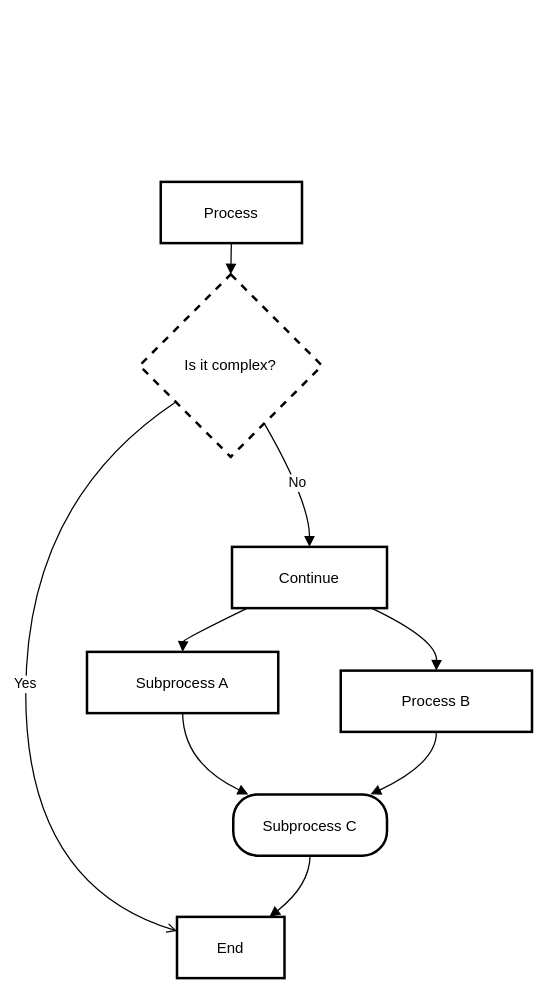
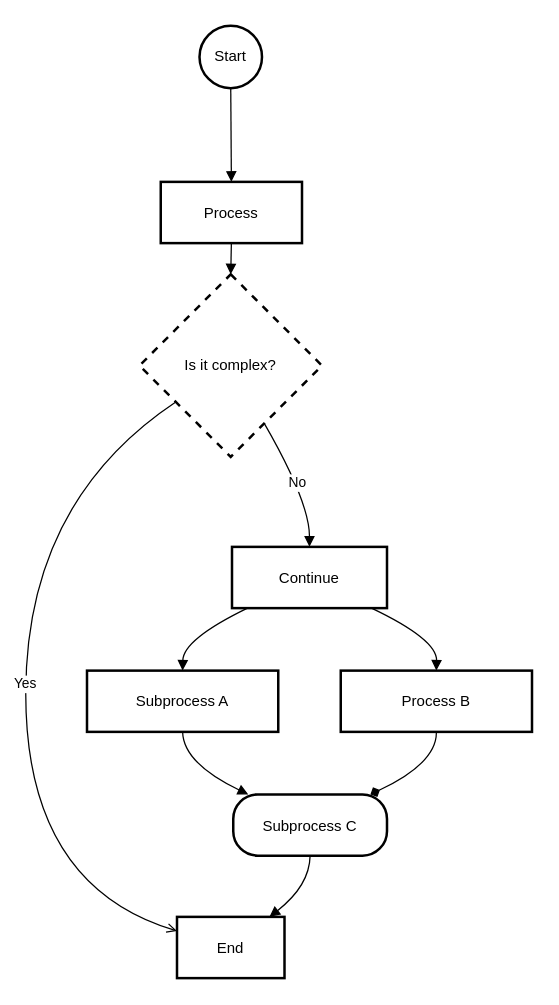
node "Start": added
edge "Start" -> "Process": added
node "Subprocess A": moved (183, 683) -> (183, 701)
edge "Process B" -> "Subprocess C": arrowhead block -> diamond
